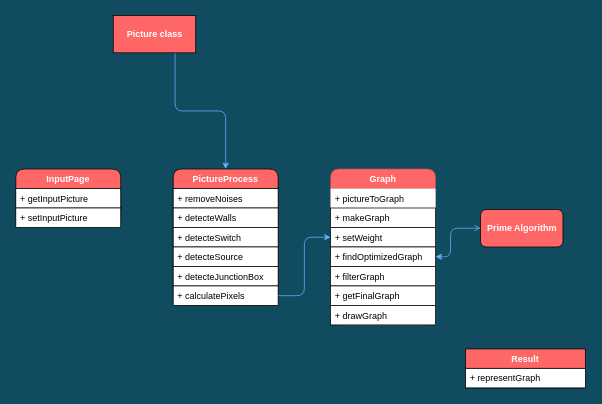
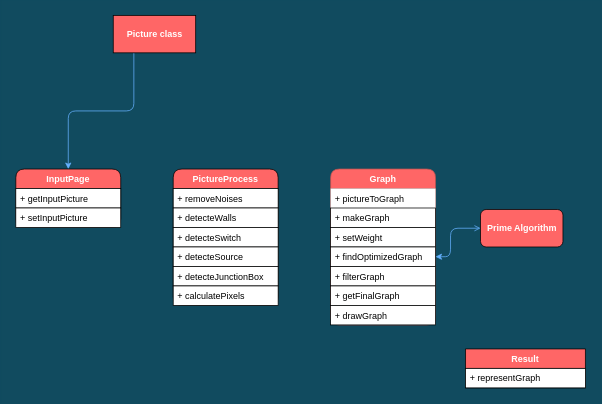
edge "Picture class" -> "InputPage": added
edge "Picture class" -> "PictureProcess": removed
edge "+ calculatePixels" -> "+ setWeight": removed
